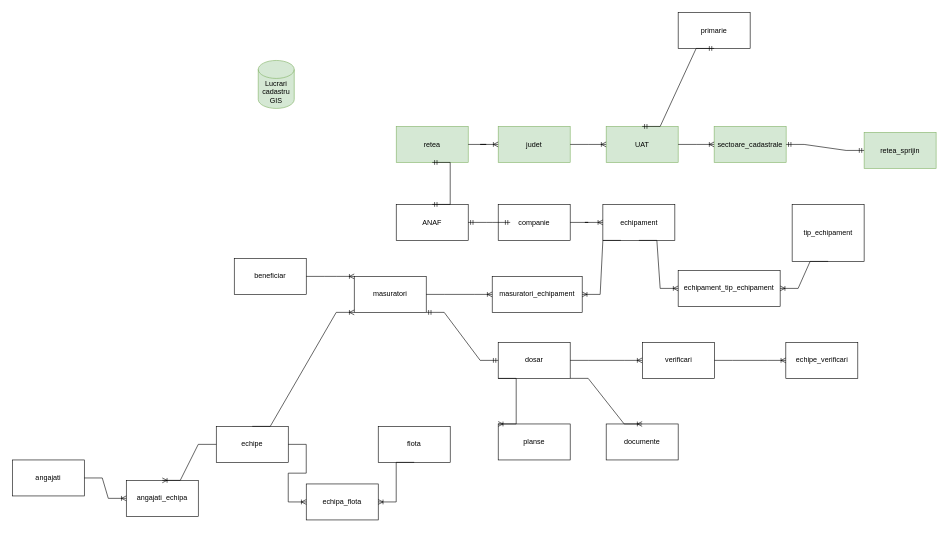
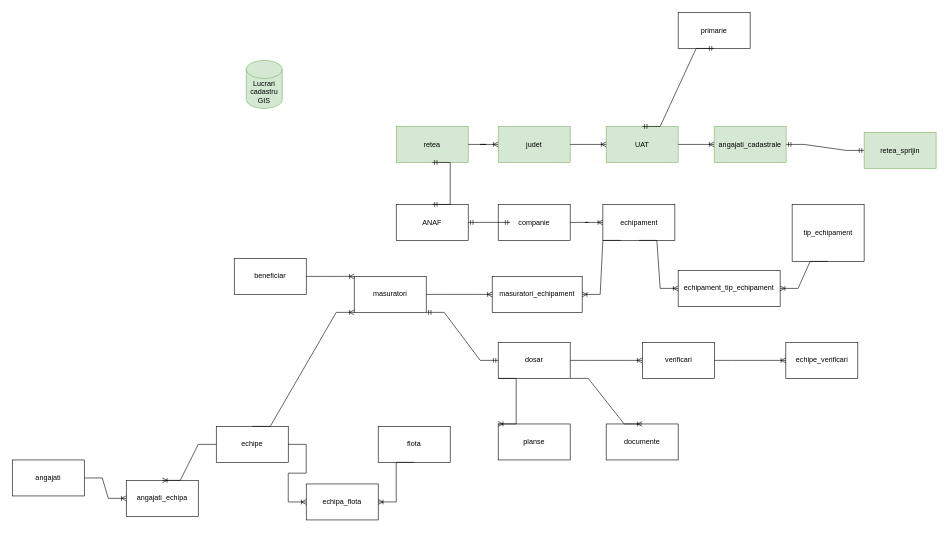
node "Lucrari cadastru GIS": moved (276, 84) -> (264, 84)
node "sectoare_cadastrale": label "sectoare_cadastrale" -> "angajati_cadastrale"
